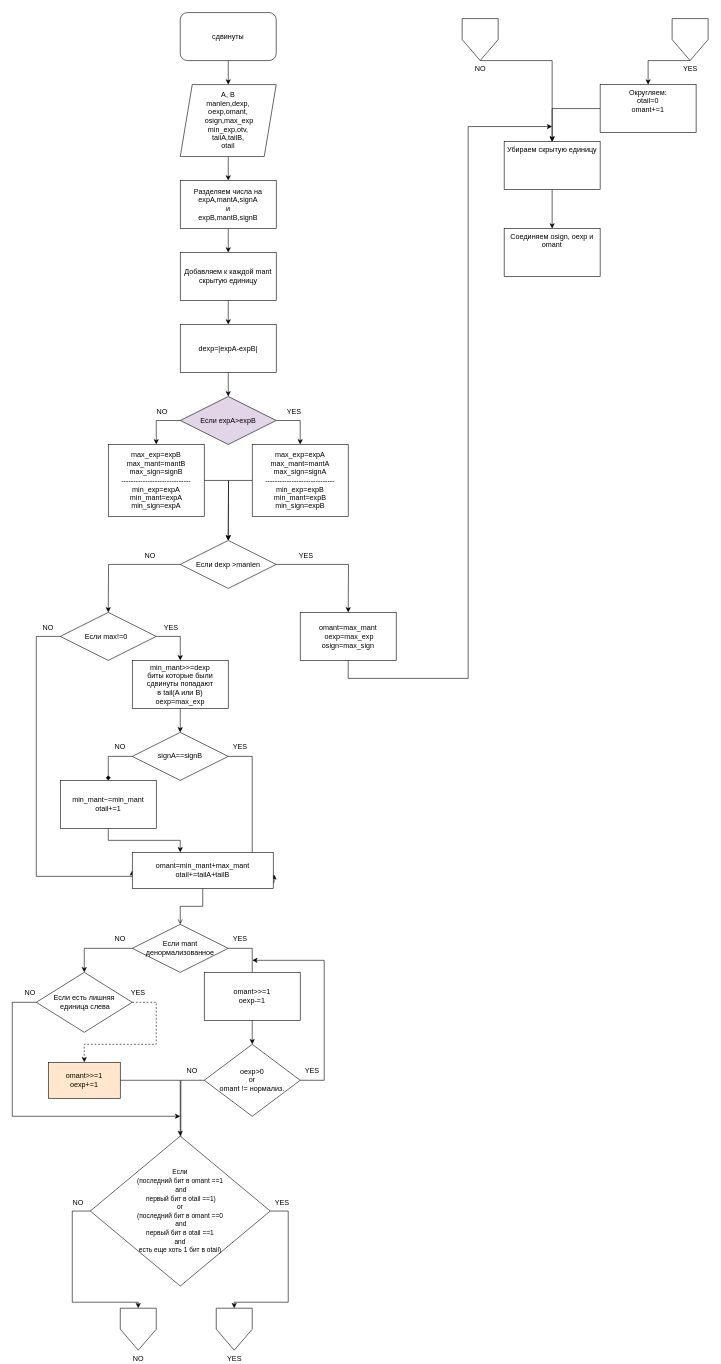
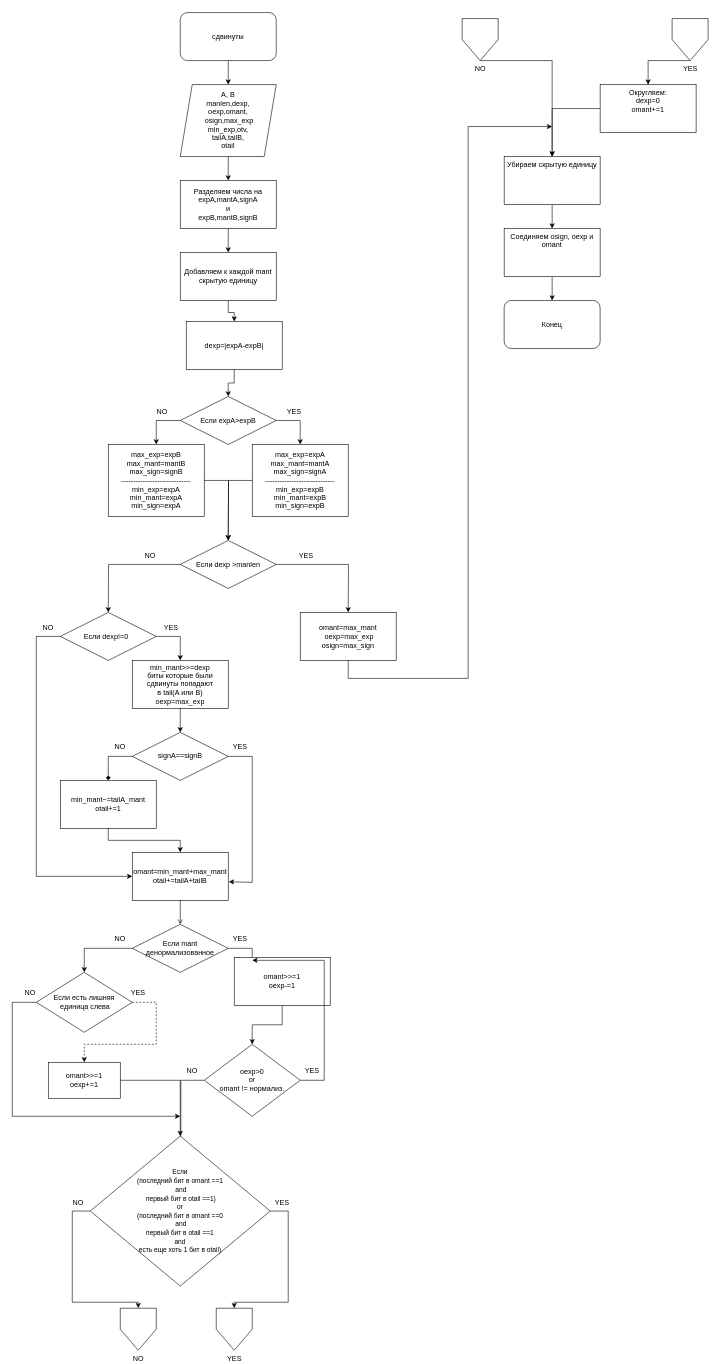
node "Округляем: otail=0 omant+=1": label "Округляем: otail=0 omant+=1" -> "Округляем: dexp=0 omant+=1"
node "Убираем скрытую единицу": moved (552, 165) -> (552, 180)
edge "Соединяем osign, oexp и omant" -> "Конец": added
node "Конец": added
node "dexp=|expA-expB|": moved (228, 348) -> (234, 345)
node "Если expA>expB": fillcolor #e1d5e7 -> #ffffff
node "Если max!=0": label "Если max!=0" -> "Если dexp!=0"
node "min_mant~=min_mant otail+=1": label "min_mant~=min_mant otail+=1" -> "min_mant~=tailA_mant otail+=1"
node "omant=min_mant+max_mant otail+=tailA+tailB": size 141x36 -> 96x48
node "omant>>=1 oexp-=1": moved (252, 996) -> (282, 981)
node "omant>>=1 oexp+=1": fillcolor #ffe6cc -> #ffffff
